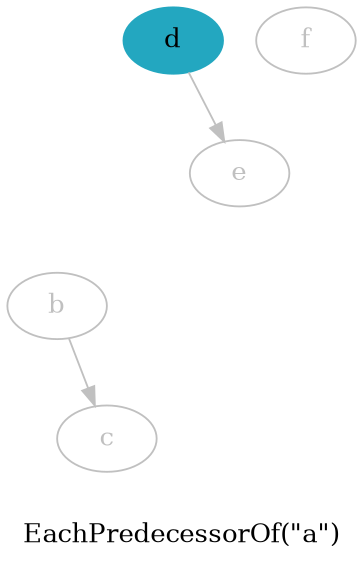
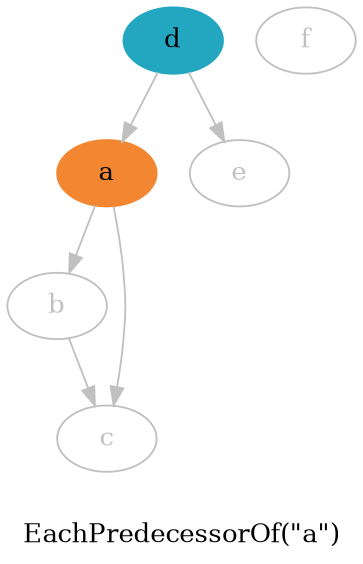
node "a": added
